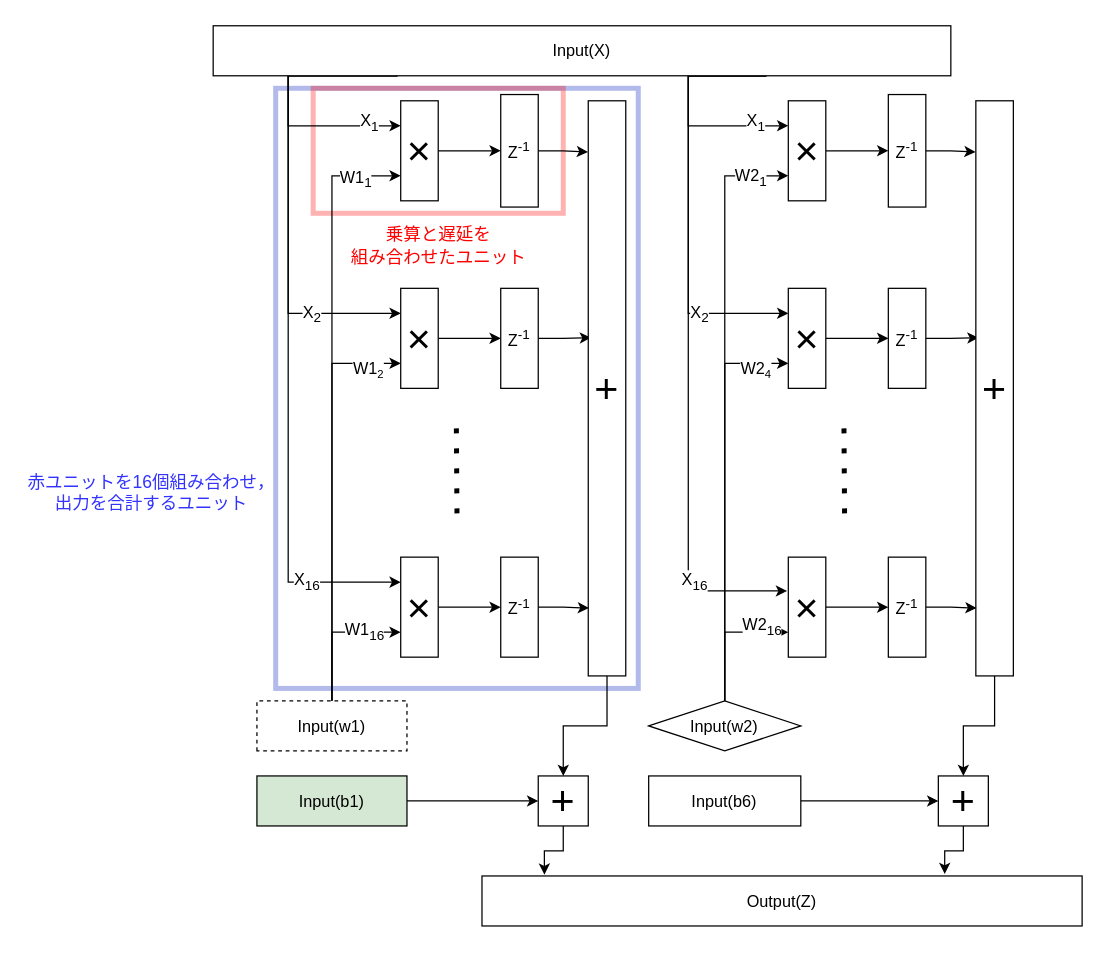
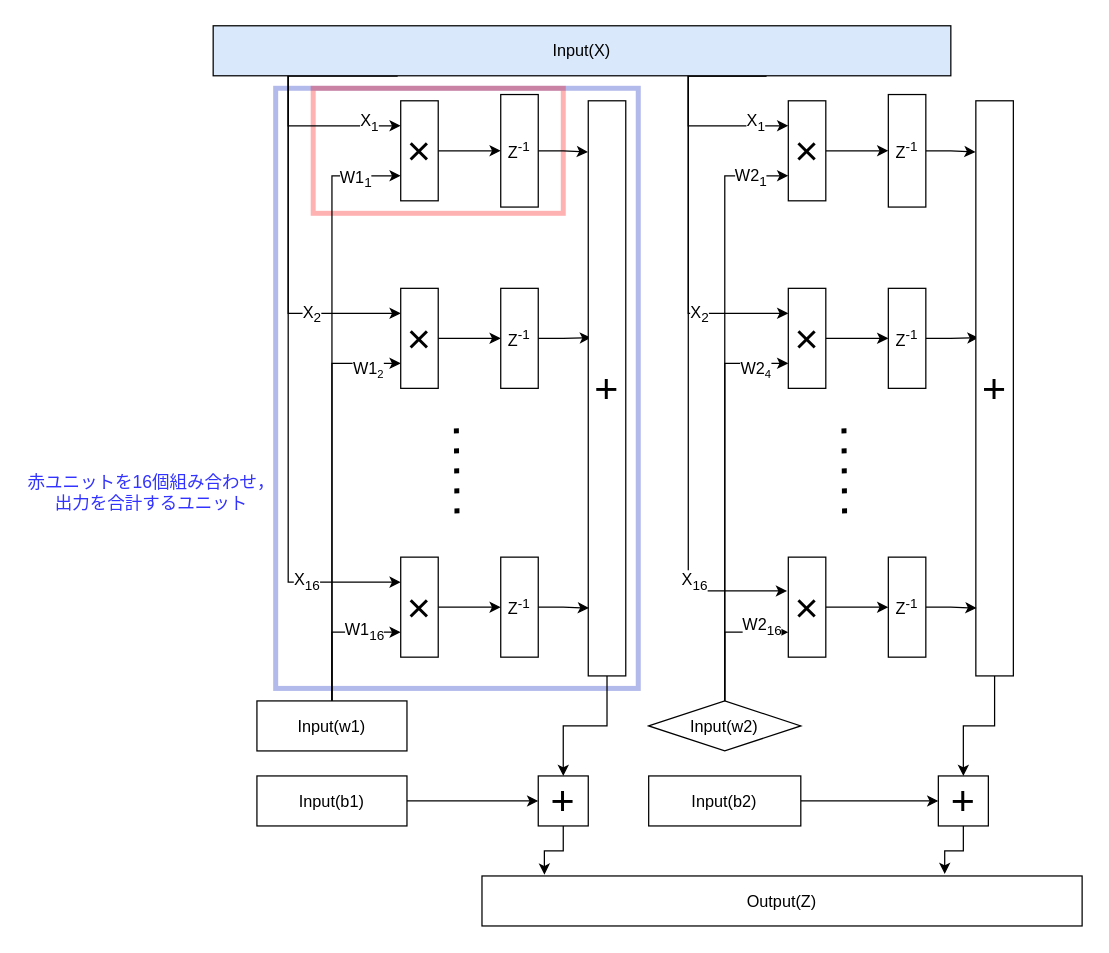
node "Input(X)": fillcolor #ffffff -> #dae8fc
node "乗算と遅延を 組み合わせたユニット": removed
node "Input(w1)": style dashed -> solid
node "Input(b1)": fillcolor #d5e8d4 -> #ffffff
node "Input(b6)": label "Input(b6)" -> "Input(b2)"
